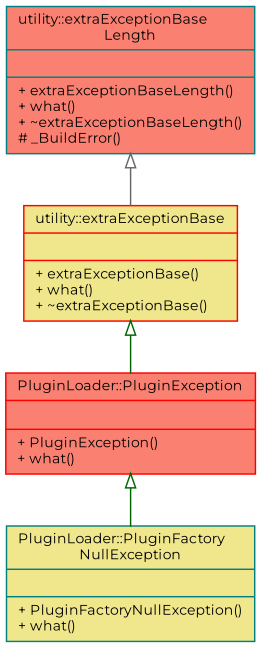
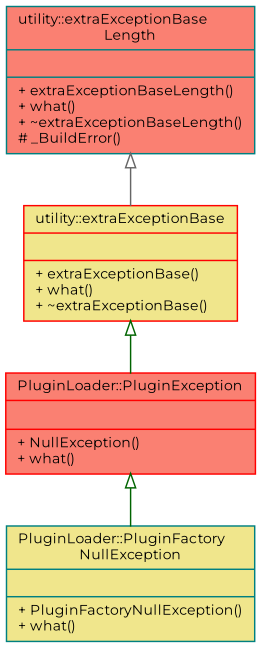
node "PluginLoader::PluginException": text "+ PluginException()" -> "+ NullException()"
